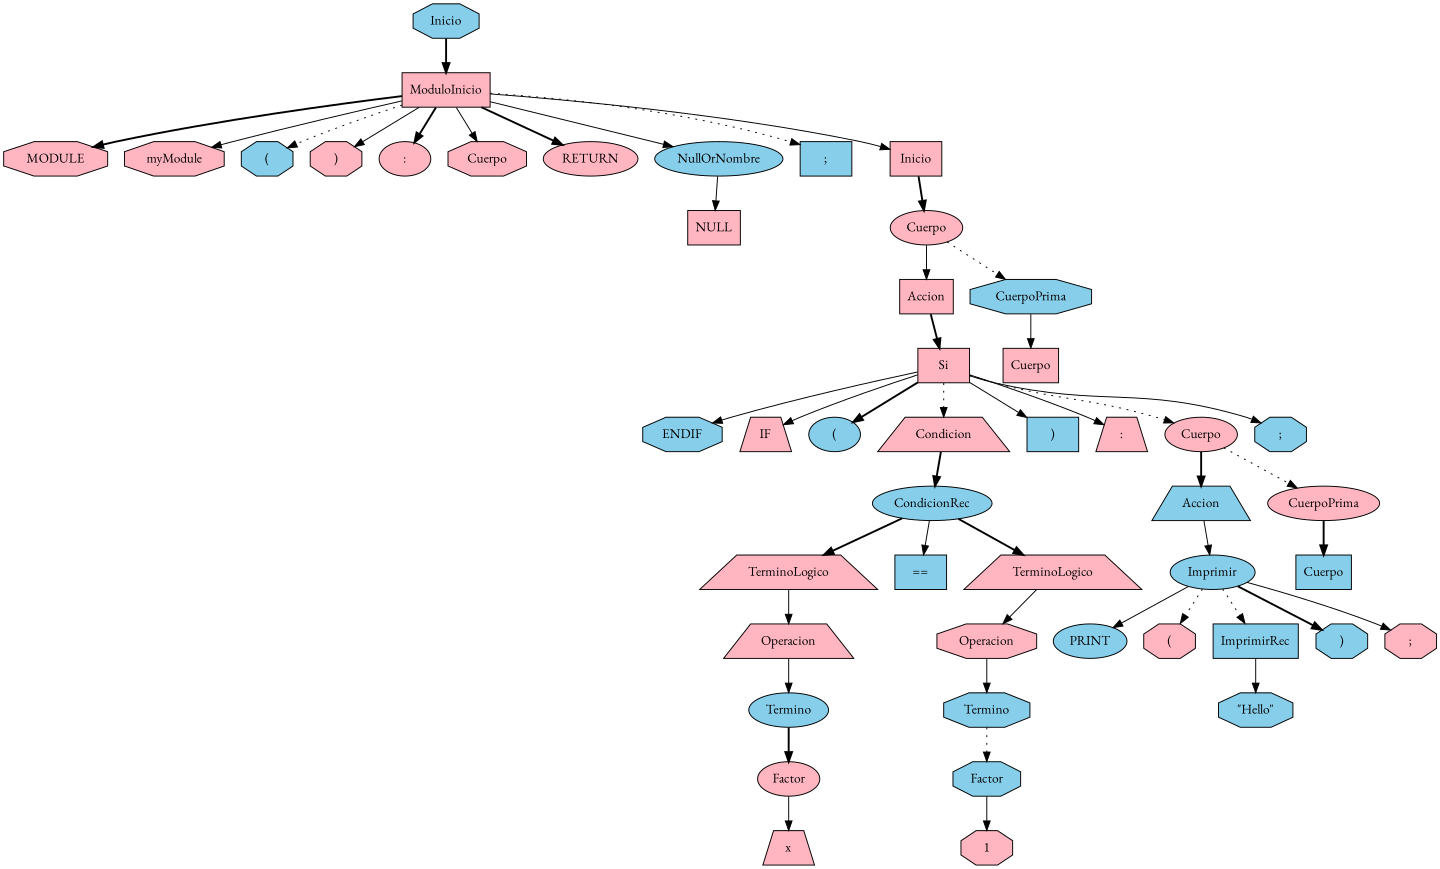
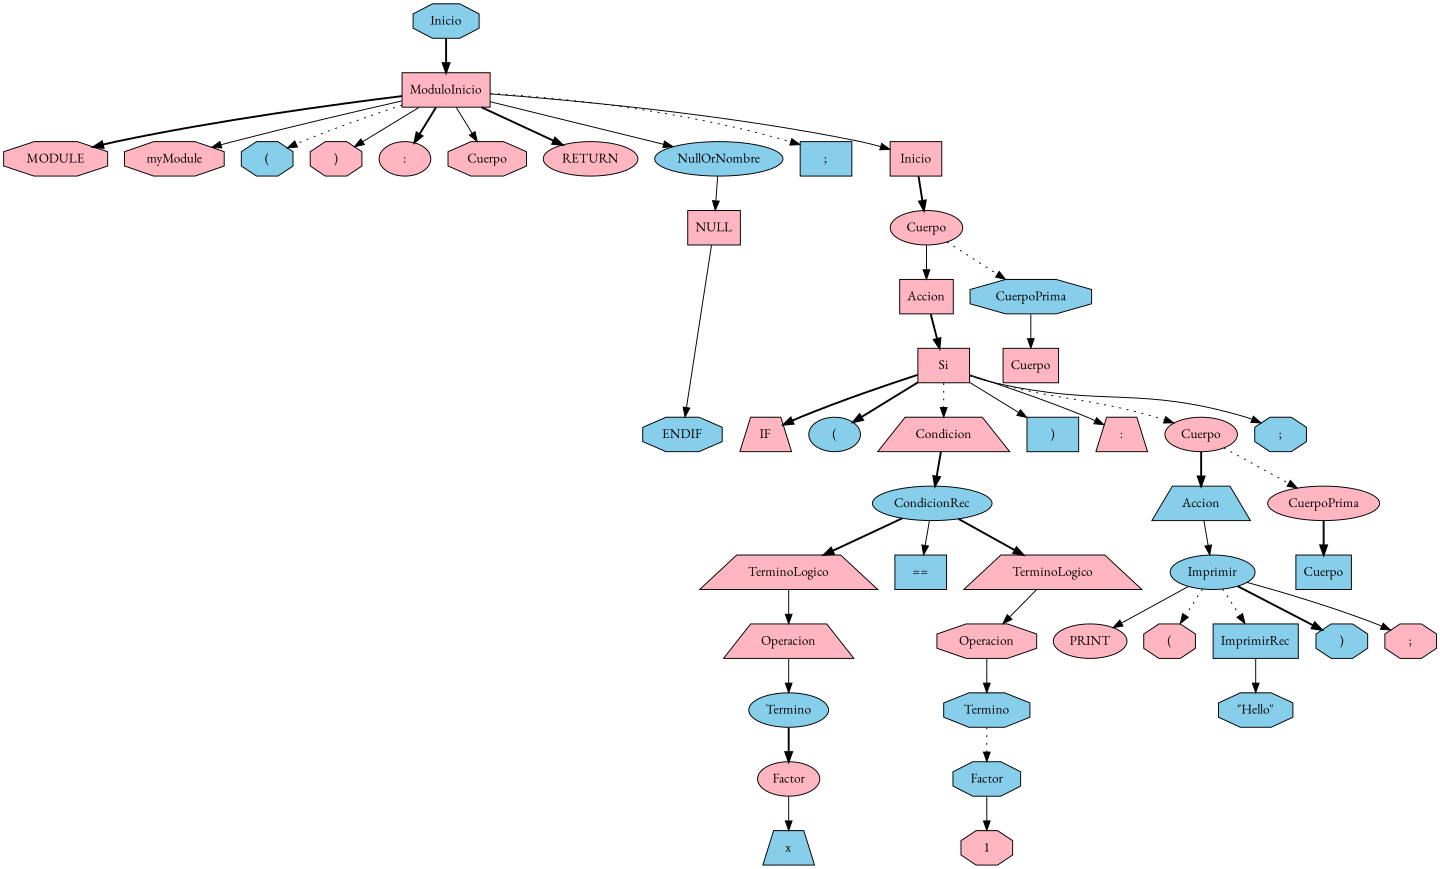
edge "Si" -> "ENDIF": now "NULL" -> "ENDIF"
edge "Si" -> "IF": style solid -> bold
node "PRINT": fillcolor skyblue -> lightpink
node "x": fillcolor lightpink -> skyblue
